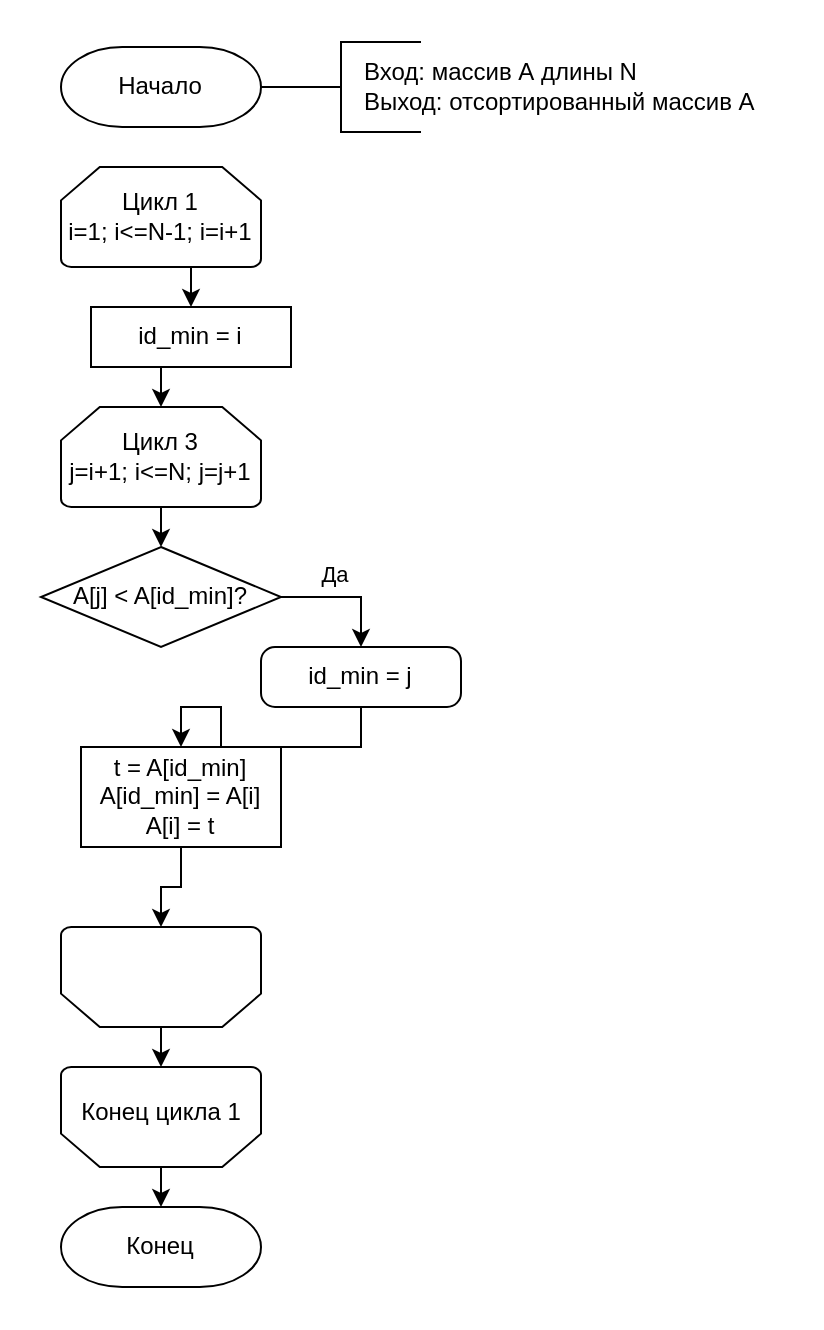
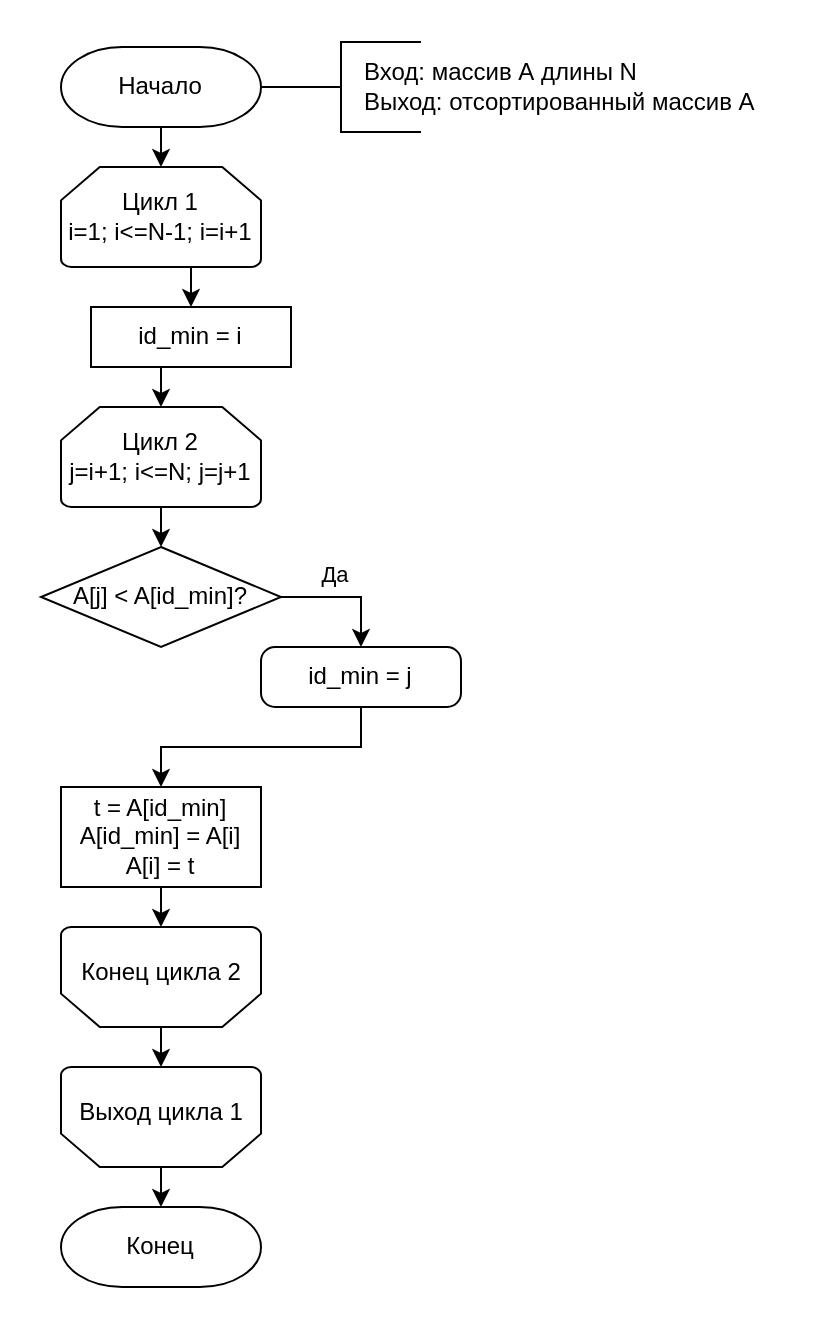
edge "Начало" -> "Цикл 1 i=1; i<=N-1; i=i+1": added
node "Цикл 3 j=i+1; i<=N; j=j+1": label "Цикл 3 j=i+1; i<=N; j=j+1" -> "Цикл 2 j=i+1; i<=N; j=j+1"
node "t = A[id_min] A[id_min] = A[i] A[i] = t": moved (181, 797) -> (161, 837)
node "Конец цикла 2": added
node "Конец цикла 1": label "Конец цикла 1" -> "Выход цикла 1"
